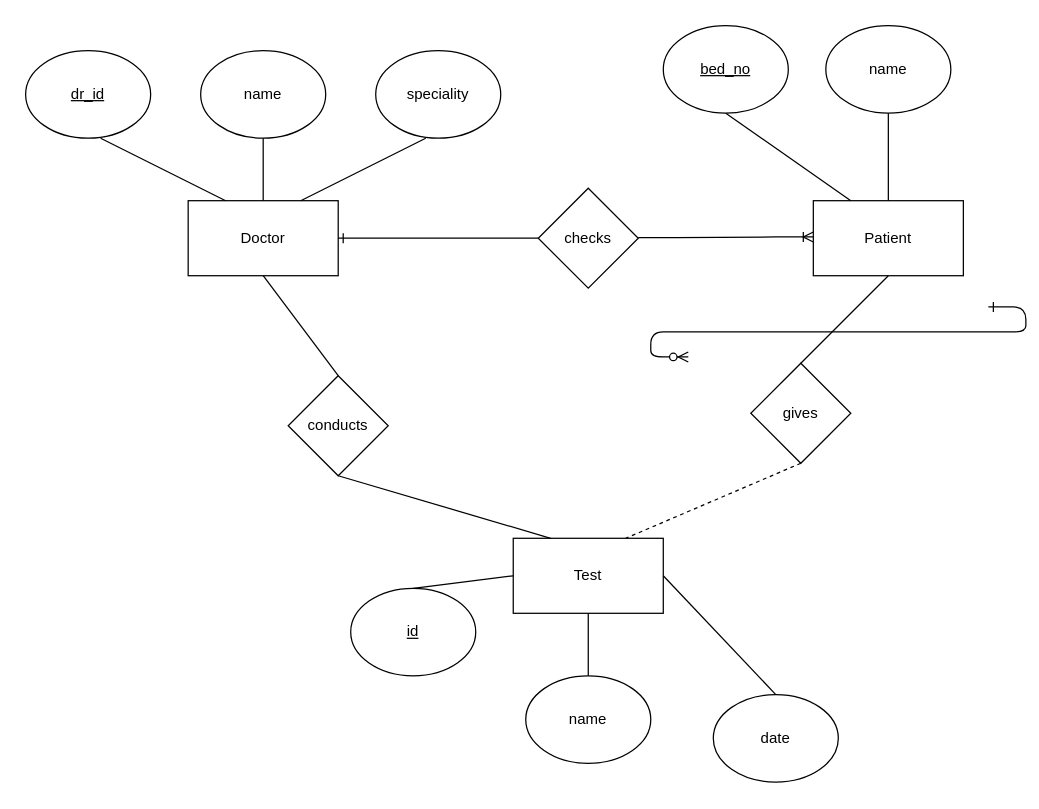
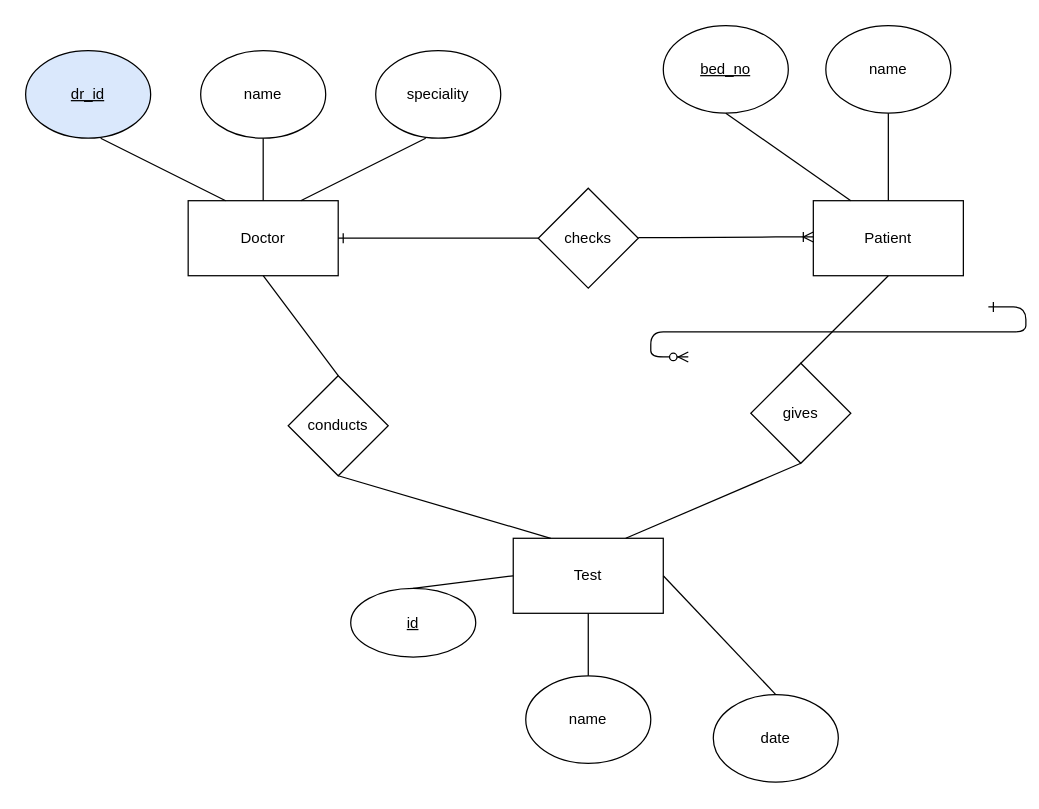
node "dr_id": fillcolor #ffffff -> #dae8fc
edge "gives" -- "Test": style dashed -> solid
node "id": size 125x88 -> 125x69
